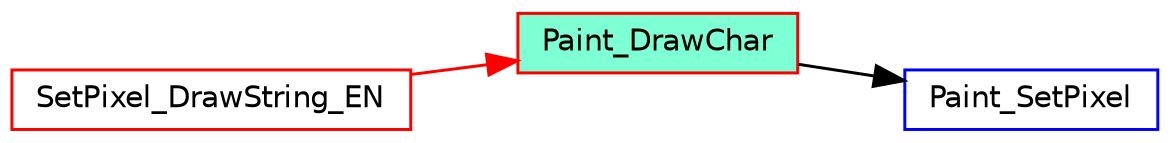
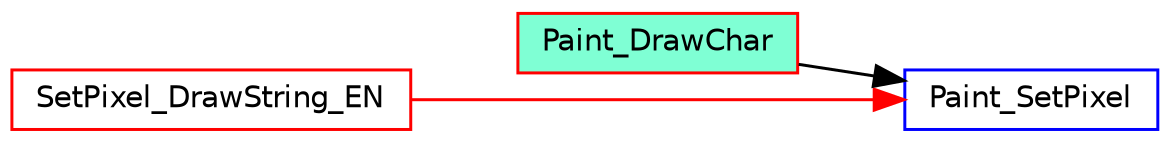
edge "SetPixel_DrawString_EN" -> "Paint_DrawChar": now "SetPixel_DrawString_EN" -> "Paint_SetPixel"
